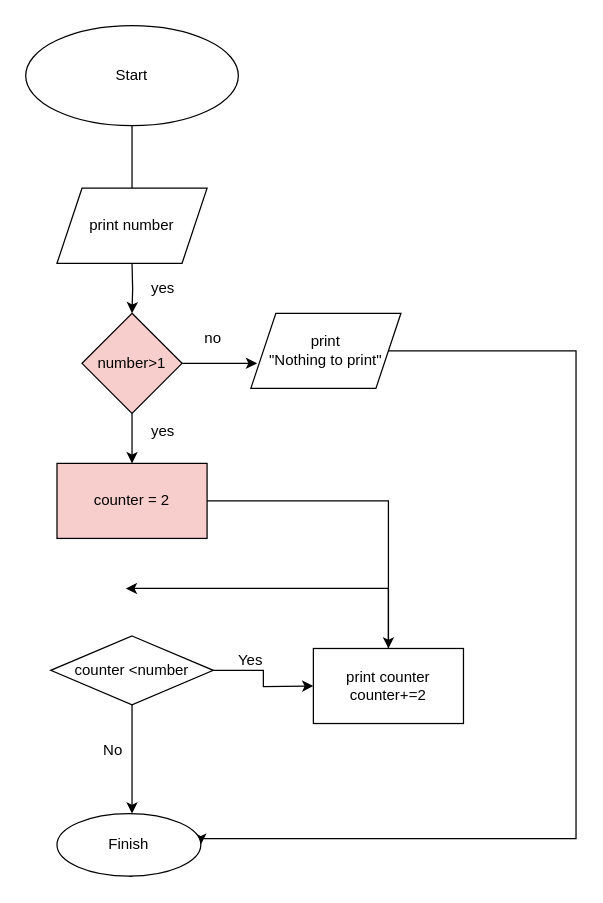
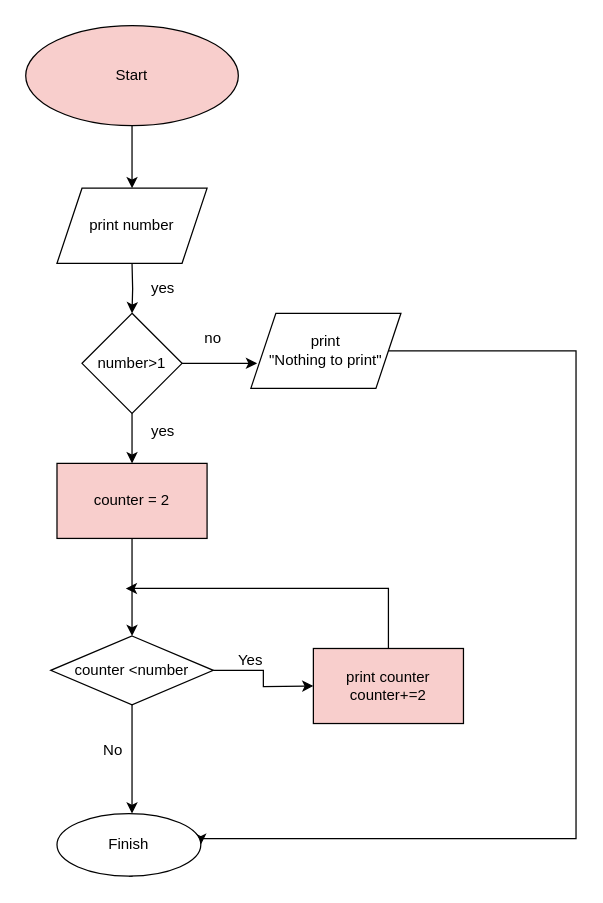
node "Start": fillcolor #ffffff -> #f8cecc
edge "Start" -- "print number": arrowhead none -> classic
node "number>1": fillcolor #f8cecc -> #ffffff
edge "counter = 2" -> "print counter counter+=2": now "counter = 2" -> "counter <number"
node "print counter counter+=2": fillcolor #ffffff -> #f8cecc
